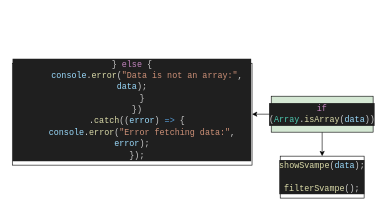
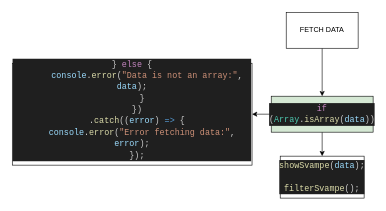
node "FETCH DATA": added
edge "FETCH DATA" -> "if (Array.isArray(data))": added
